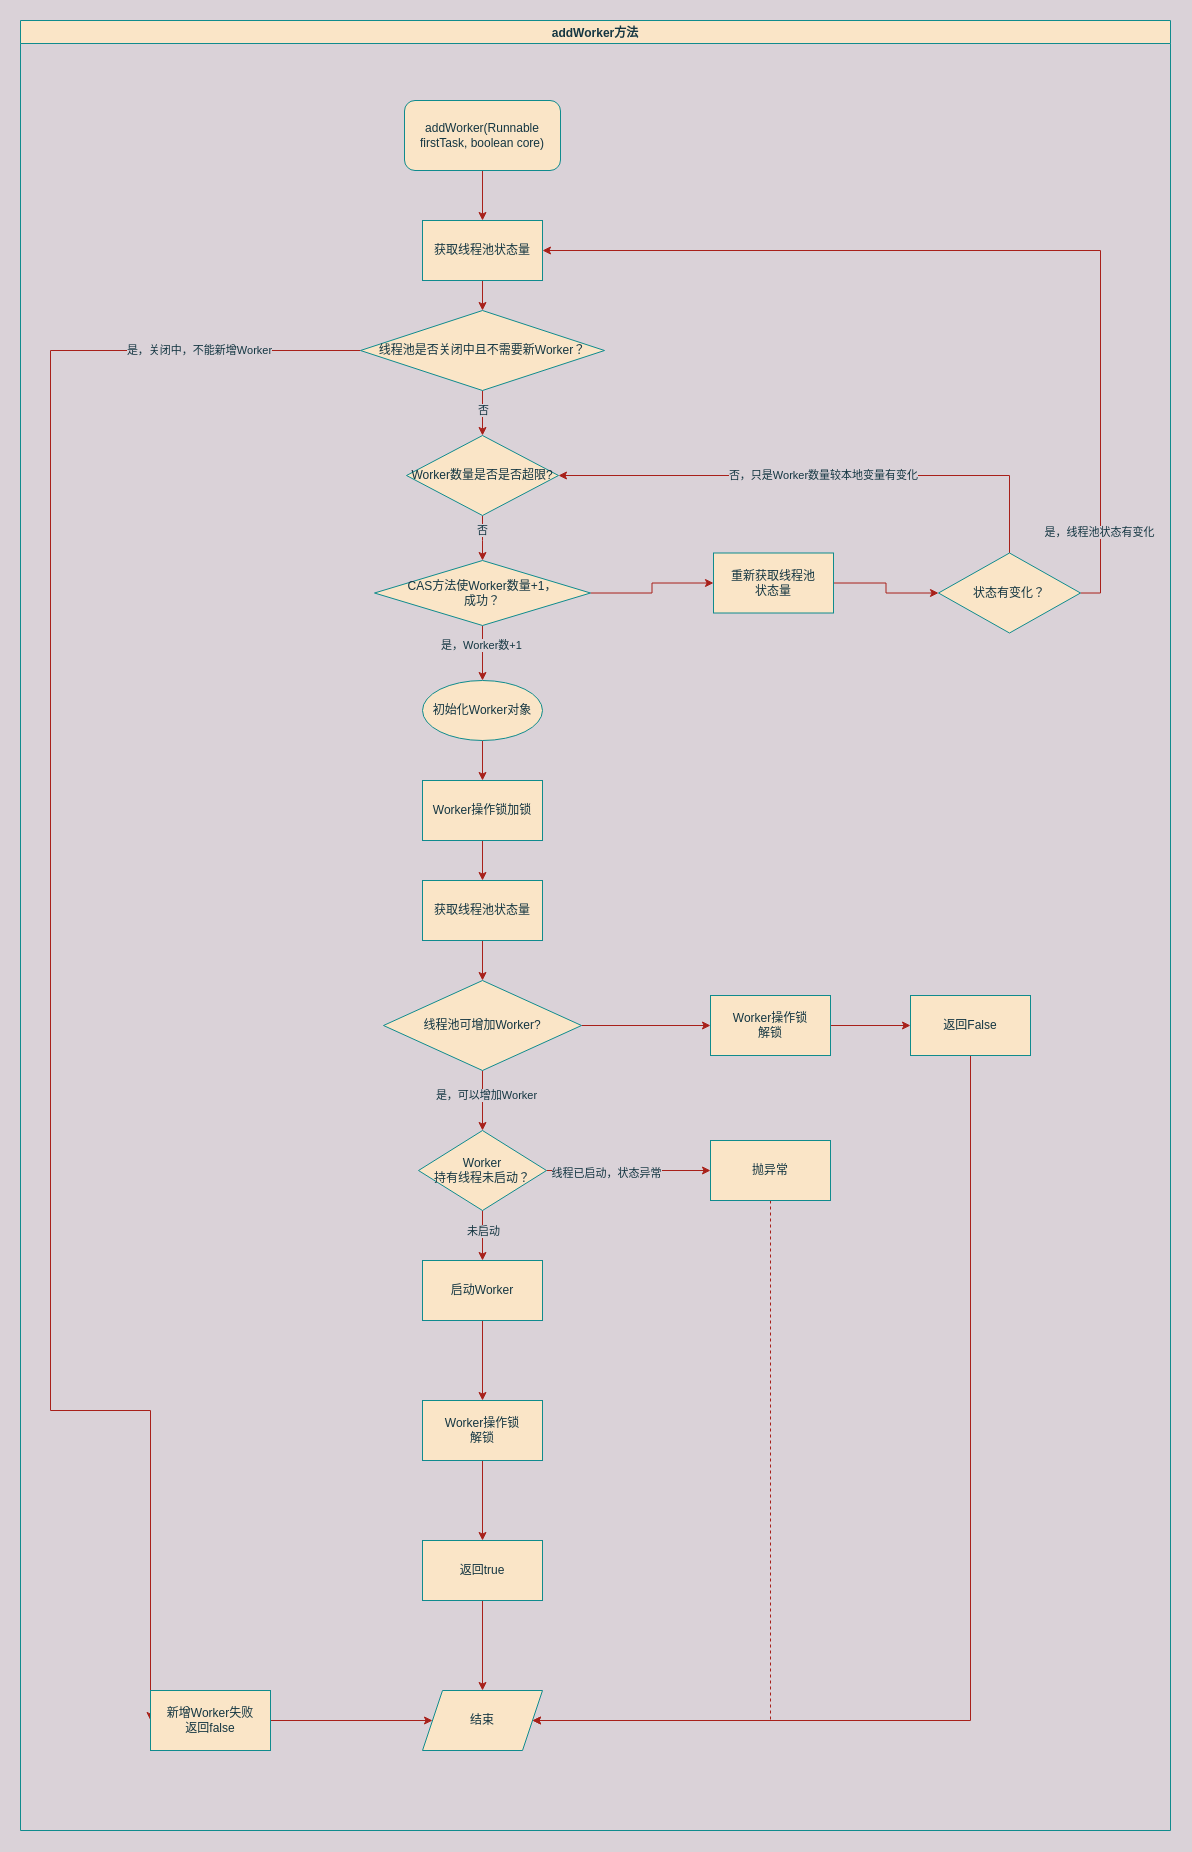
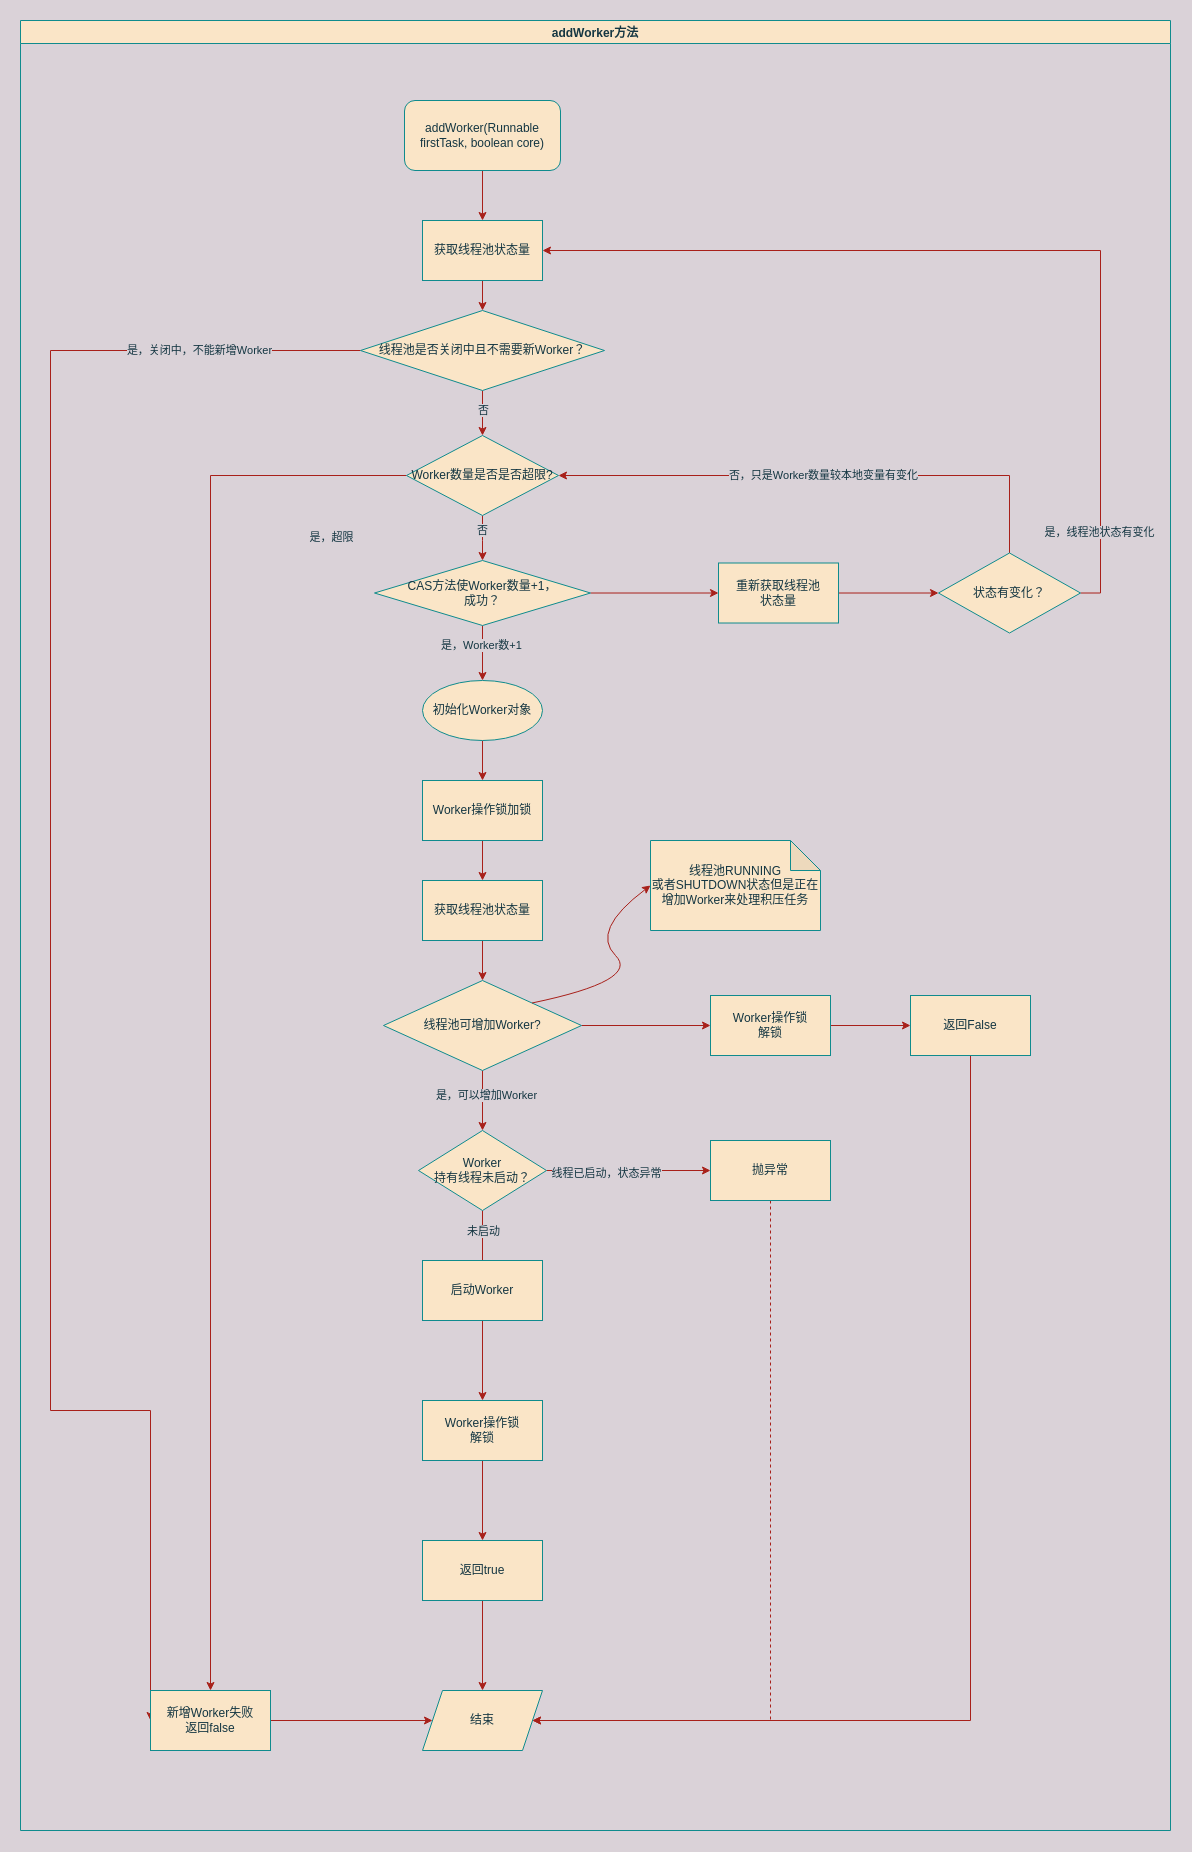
node "重新获取线程池 状态量": moved (774, 583) -> (779, 593)
node "线程池RUNNING 或者SHUTDOWN状态但是正在增加Worker来处理积压任务": added
edge "线程池可增加Worker?" -> "线程池RUNNING 或者SHUTDOWN状态但是正在增加Worker来处理积压任务": added
edge "Worker数量是否是否超限?" -> "新增Worker失败 返回false": added, label "是，超限"
edge "Worker 持有线程未启动？" -> "启动Worker": arrowhead classic -> none
